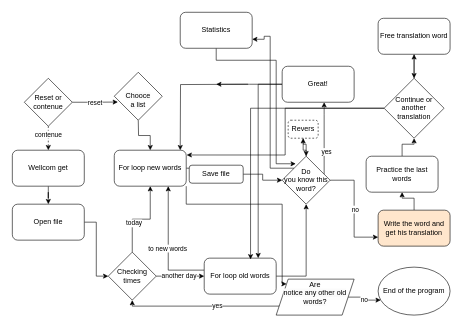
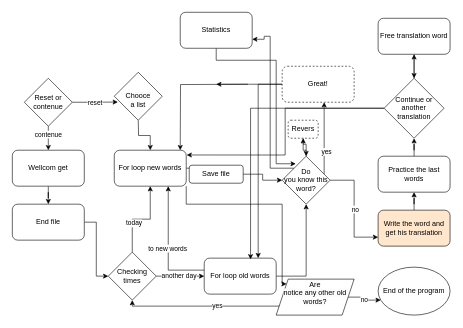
node "Great!": style solid -> dashed
edge "Reset or contenue" -> "Wellcom get": style dashed -> solid
node "Practice the last words": moved (402, 174) -> (414, 174)
node "Open file": label "Open file" -> "End file"
